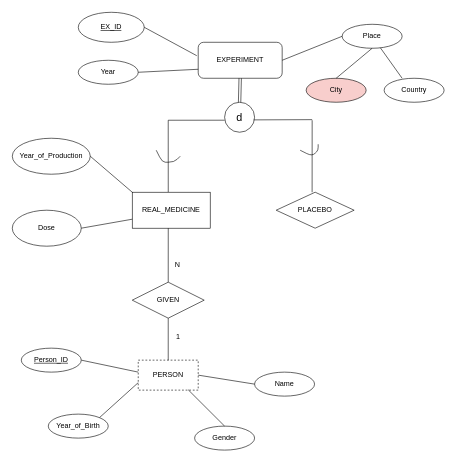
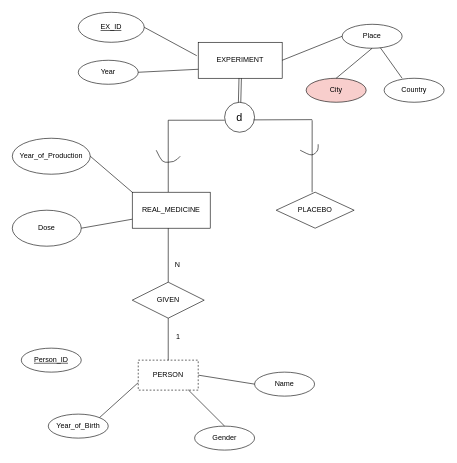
node "EXPERIMENT": shape rounded rectangle -> rectangle
edge "Person_ID" -- "PERSON": removed
